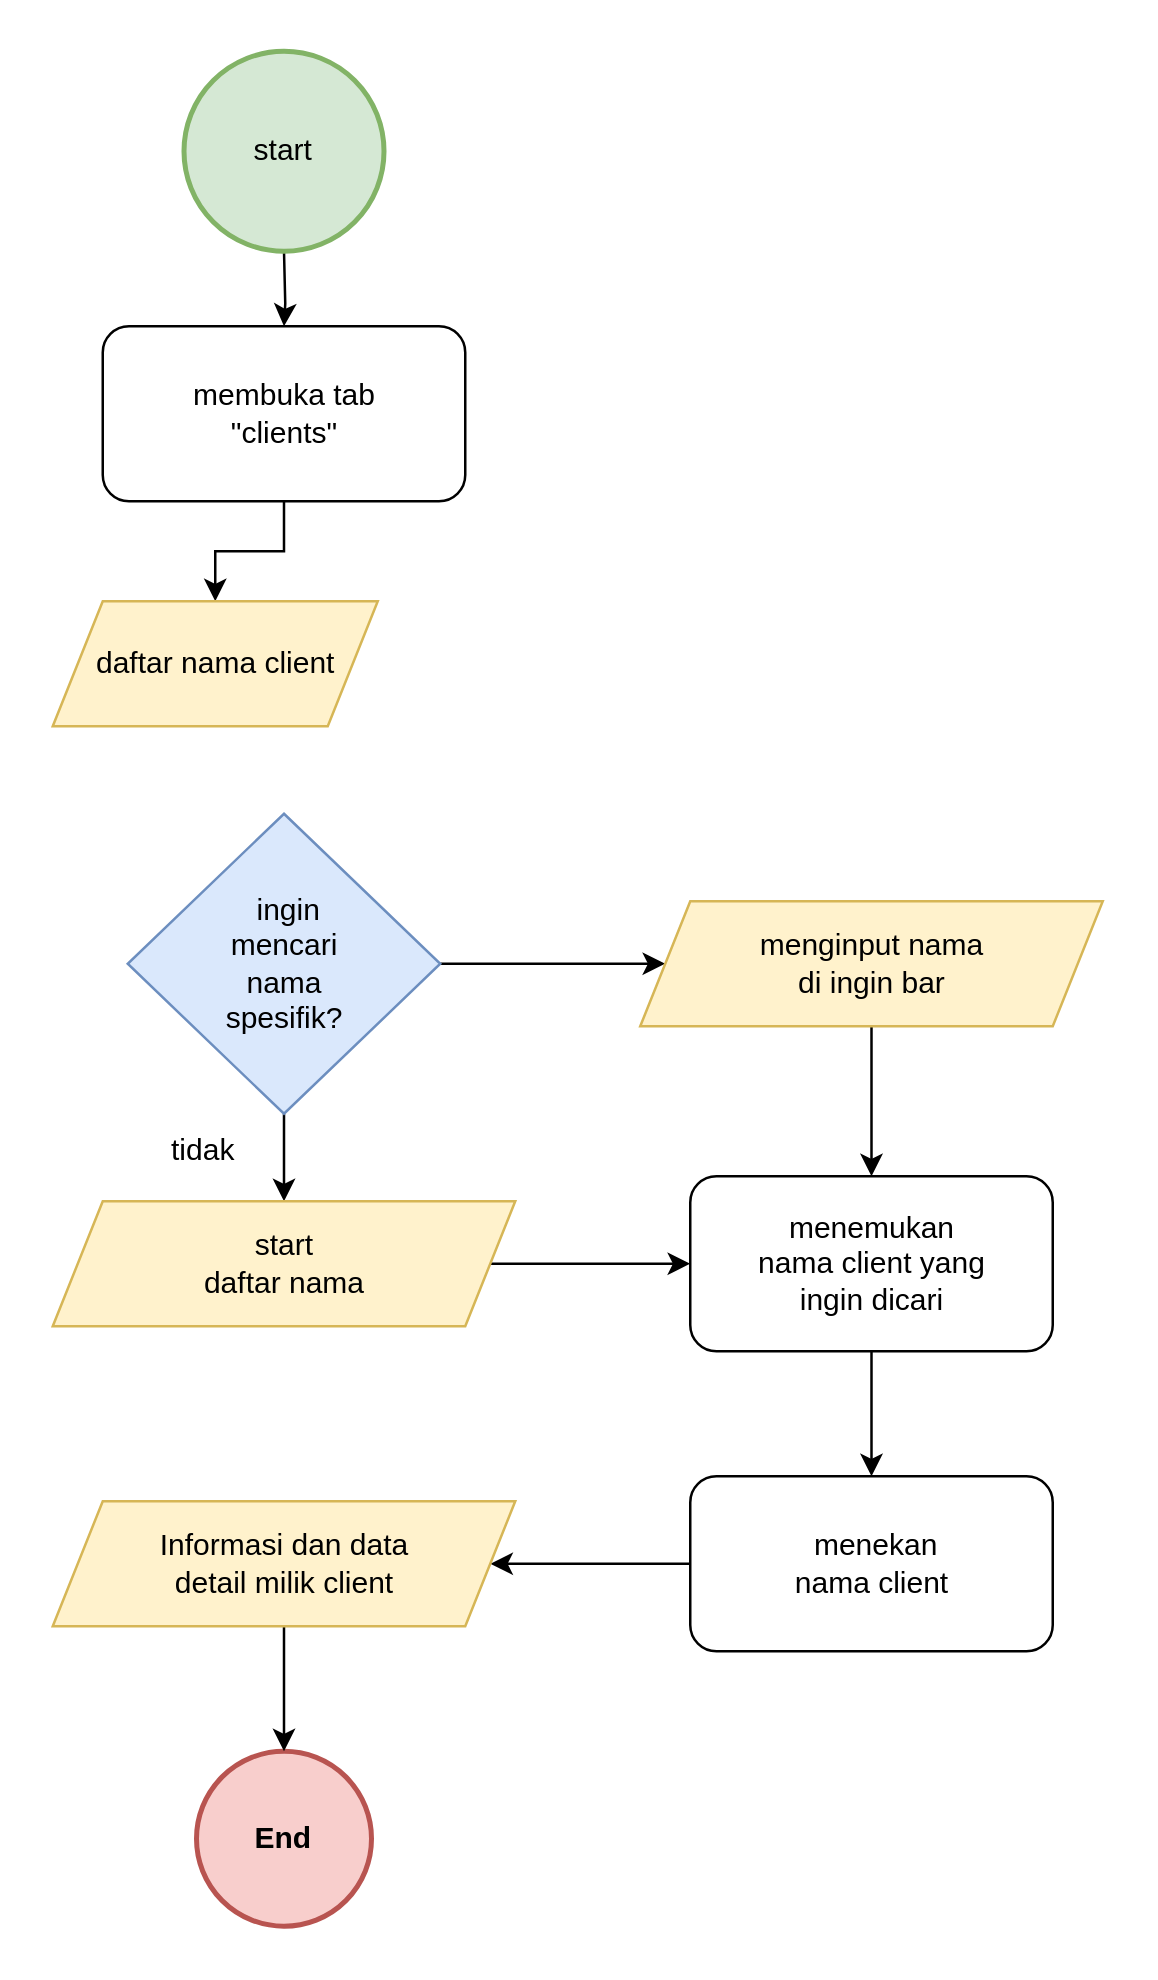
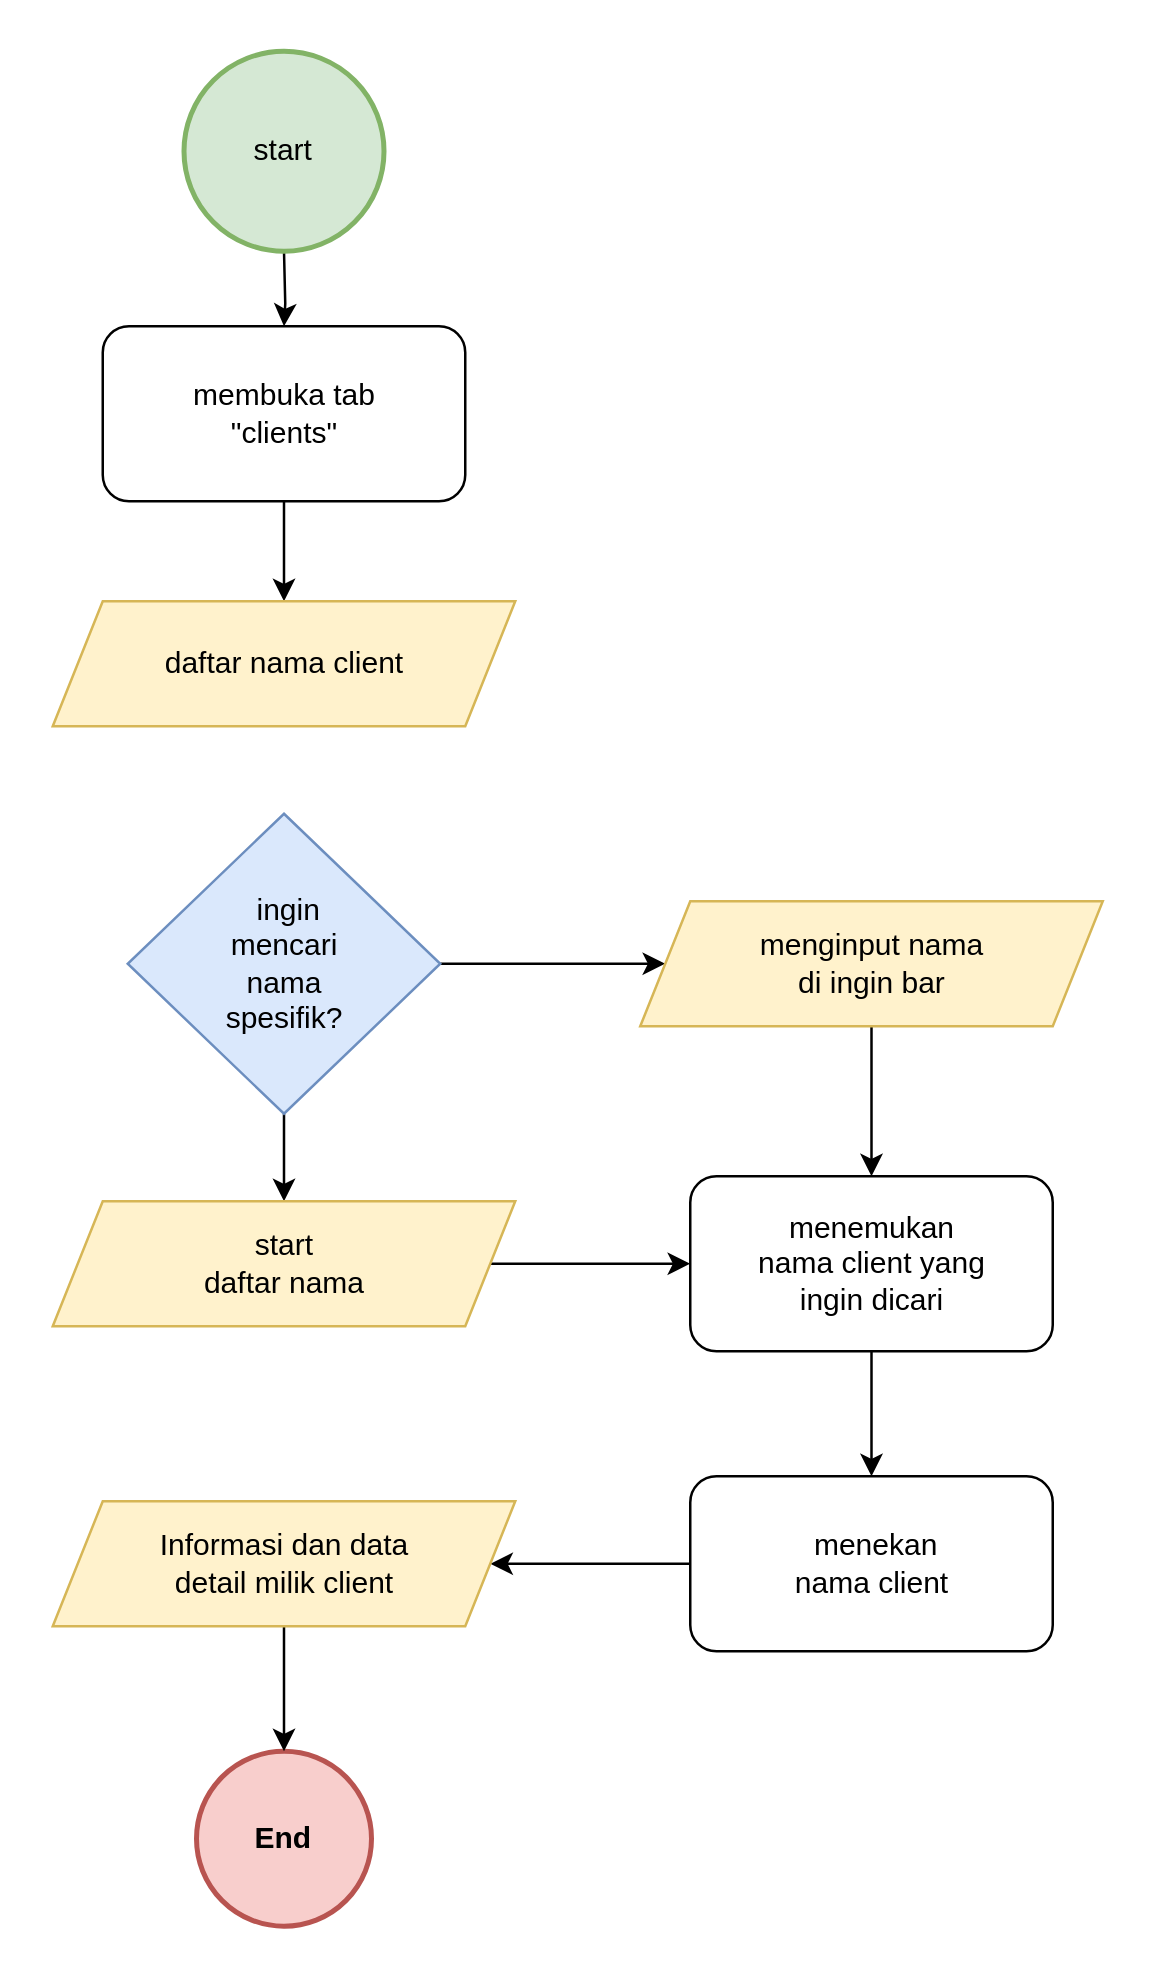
node "daftar nama client": size 325x125 -> 463x125
node "tidak": removed
